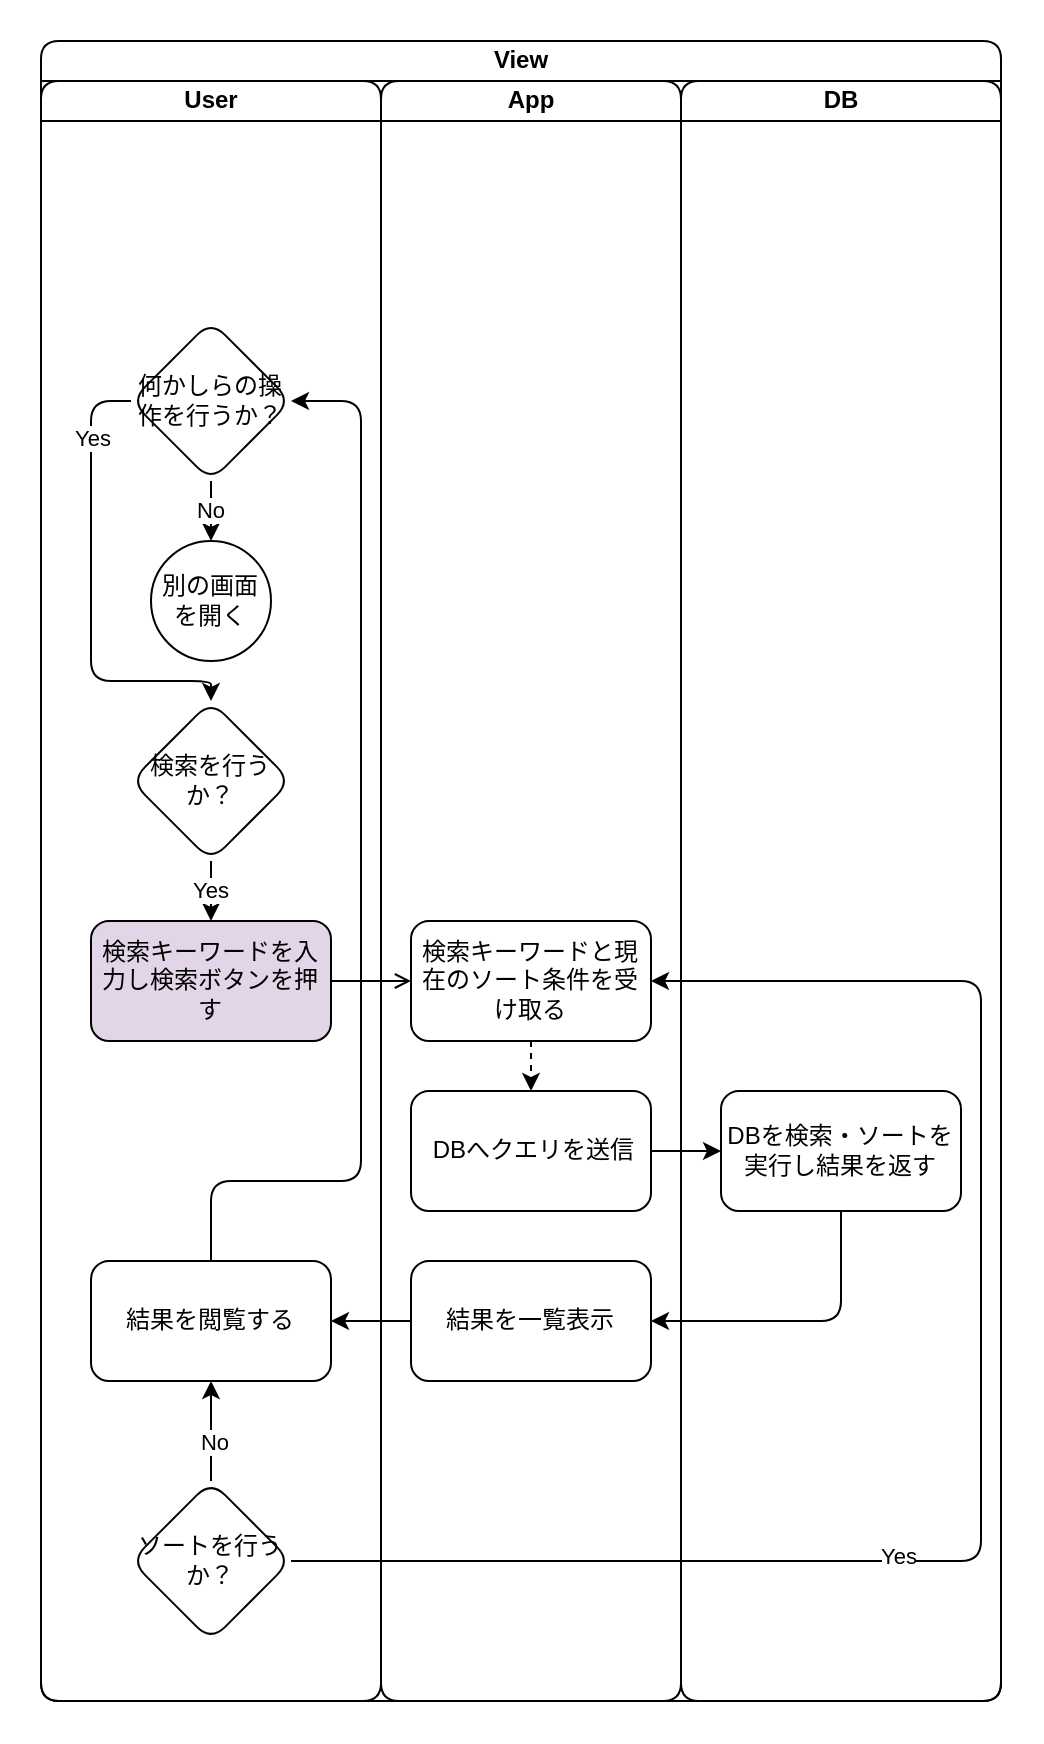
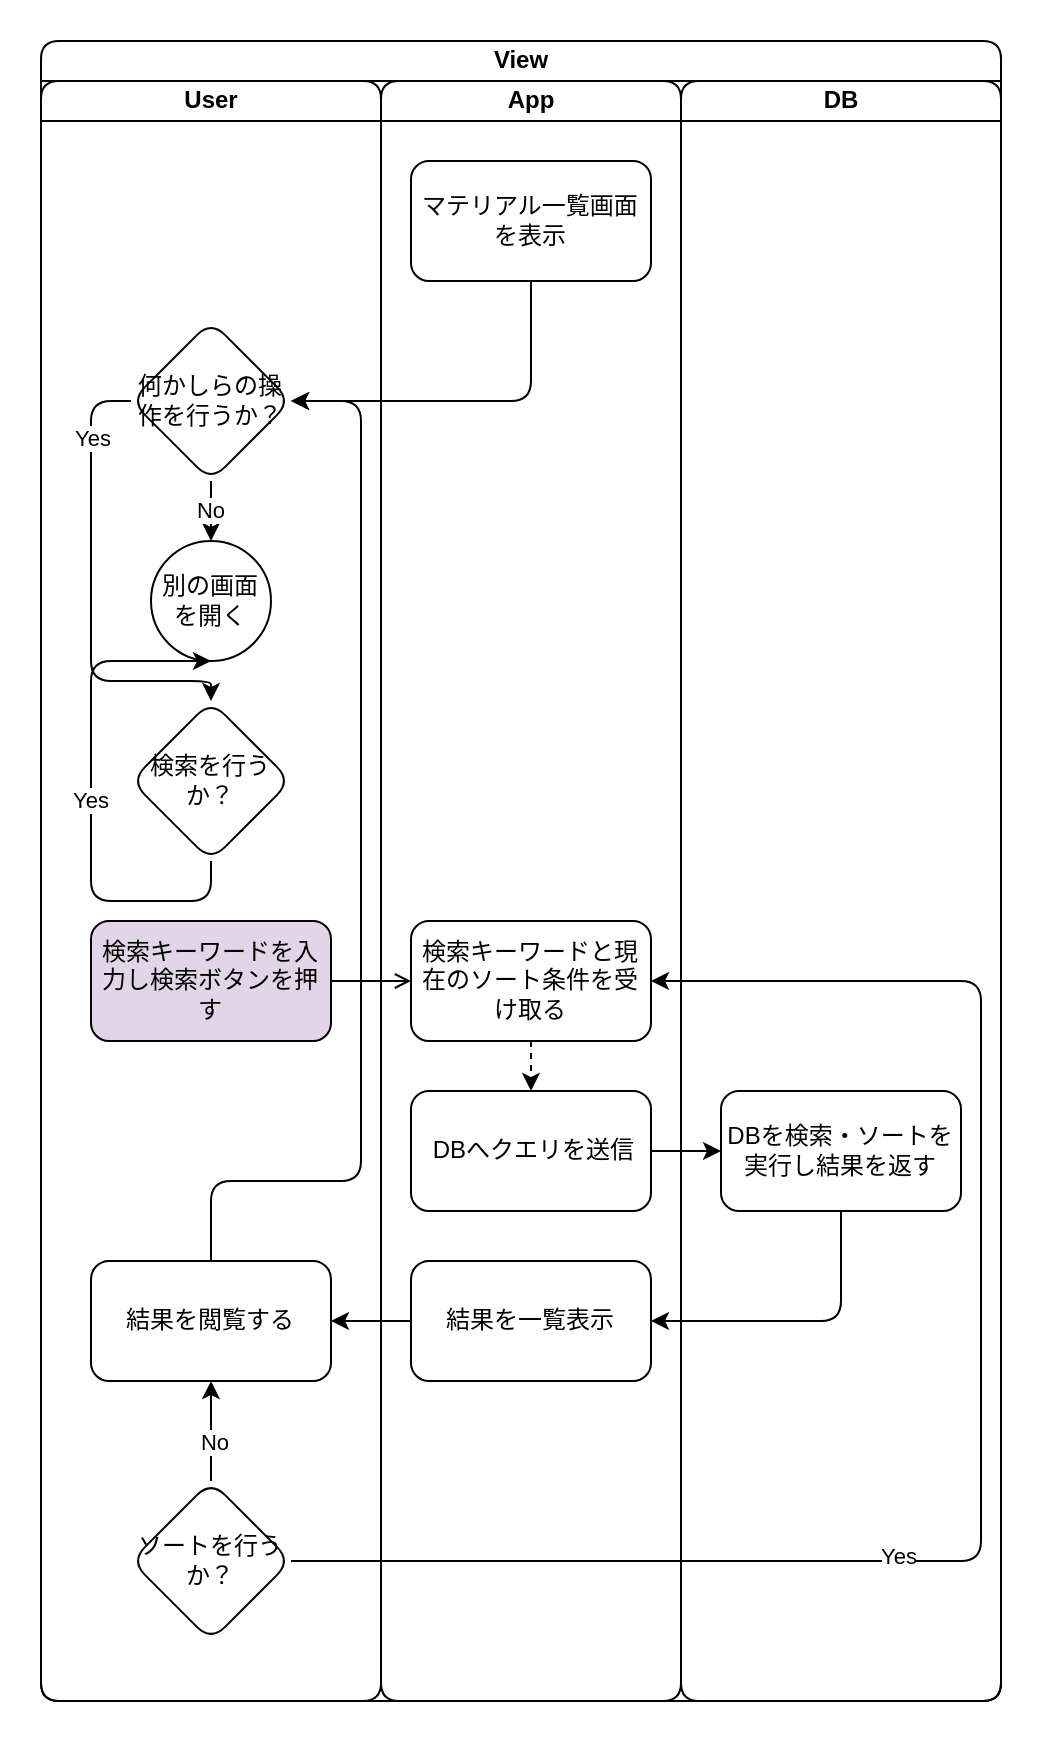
node "マテリアル一覧画面を表示": added
edge "マテリアル一覧画面を表示" -> "何かしらの操作を行うか？": added
edge "検索を行うか？" -> "検索キーワードを入力し検索ボタンを押す": now "検索を行うか？" -> "別の画面を開く"
